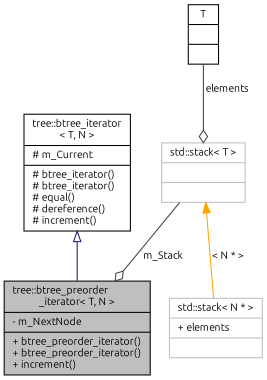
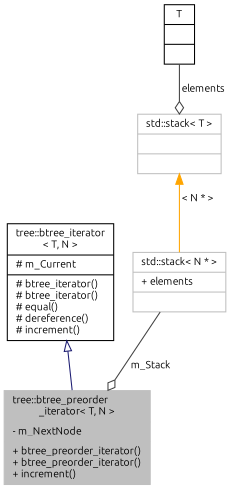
edge "std::stack< T >" -> "tree::btree_preorder": now "std::stack< N * >" -> "tree::btree_preorder"
node "tree::btree_preorder": color black -> grey75
